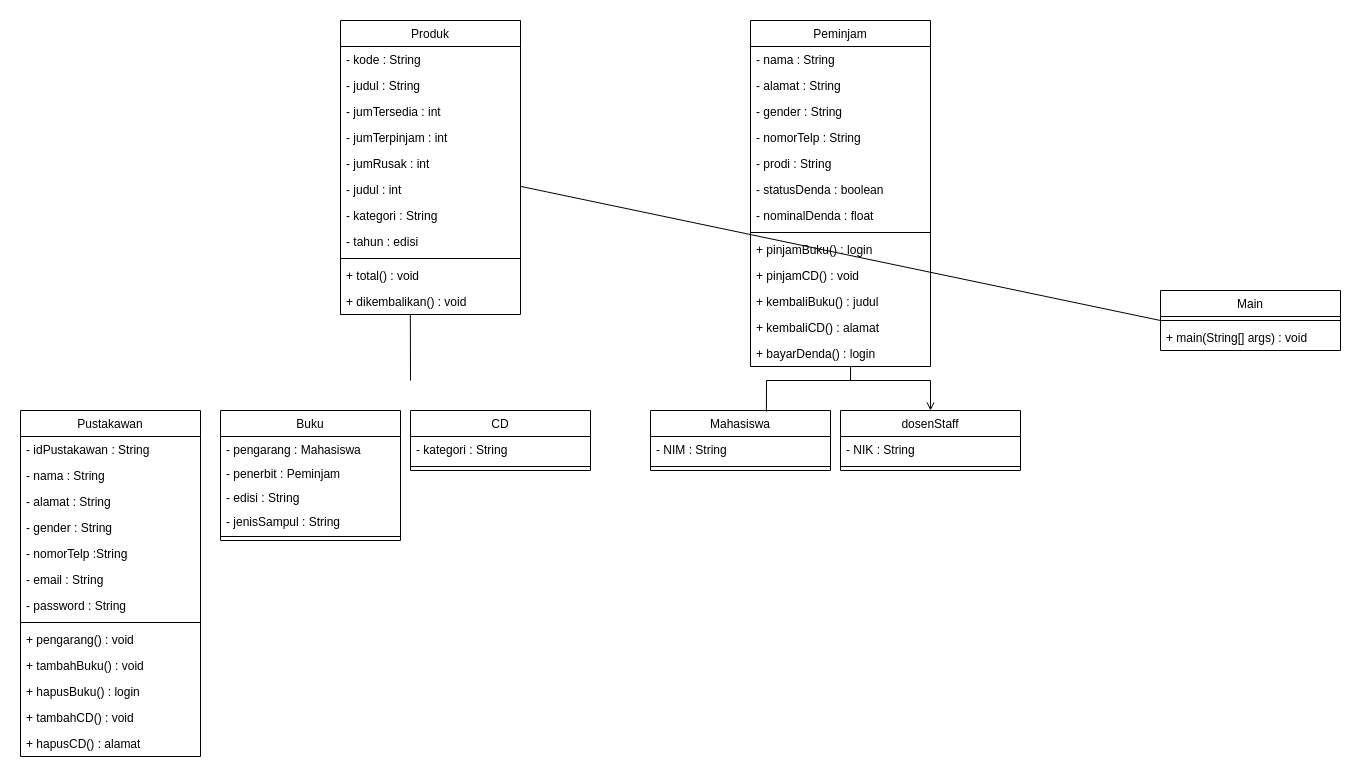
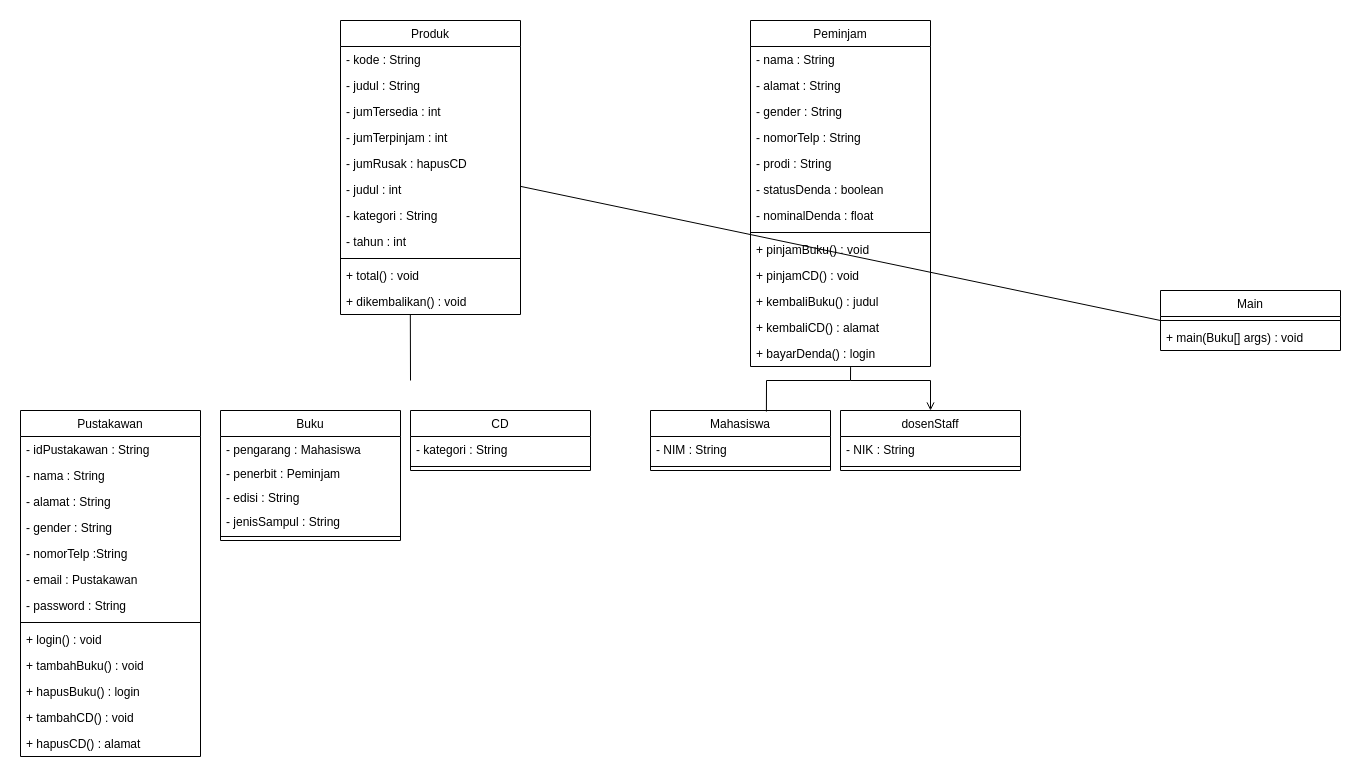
node "- jumRusak : int": label "- jumRusak : int" -> "- jumRusak : hapusCD"
node "- tahun : edisi": label "- tahun : edisi" -> "- tahun : int"
node "+ pinjamBuku() : login": label "+ pinjamBuku() : login" -> "+ pinjamBuku() : void"
node "+ main(String[] args) : void": label "+ main(String[] args) : void" -> "+ main(Buku[] args) : void"
node "- email : String": label "- email : String" -> "- email : Pustakawan"
node "+ pengarang() : void": label "+ pengarang() : void" -> "+ login() : void"
